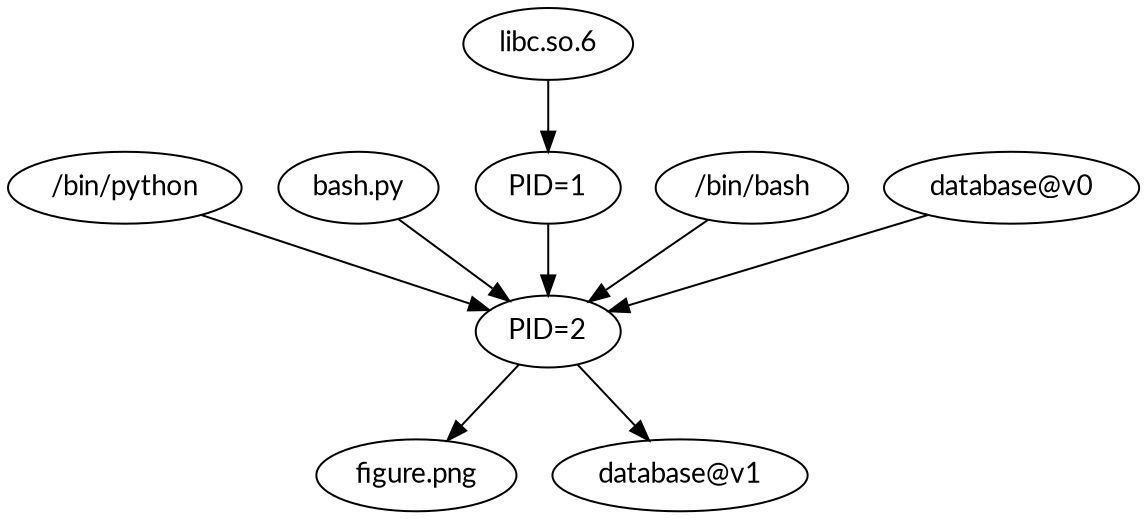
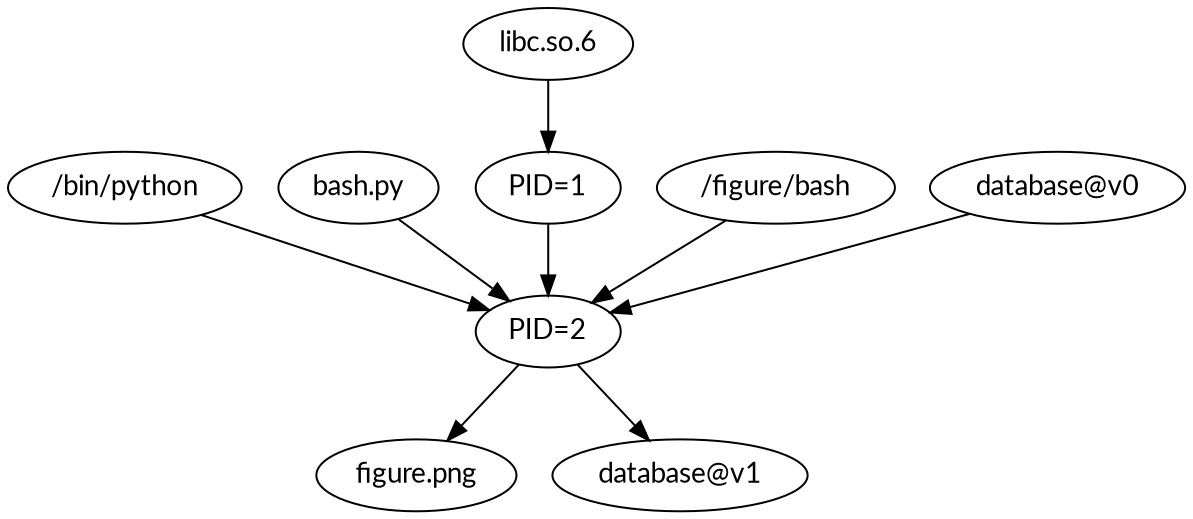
node "/bin/bash": label "/bin/bash" -> "/figure/bash"
